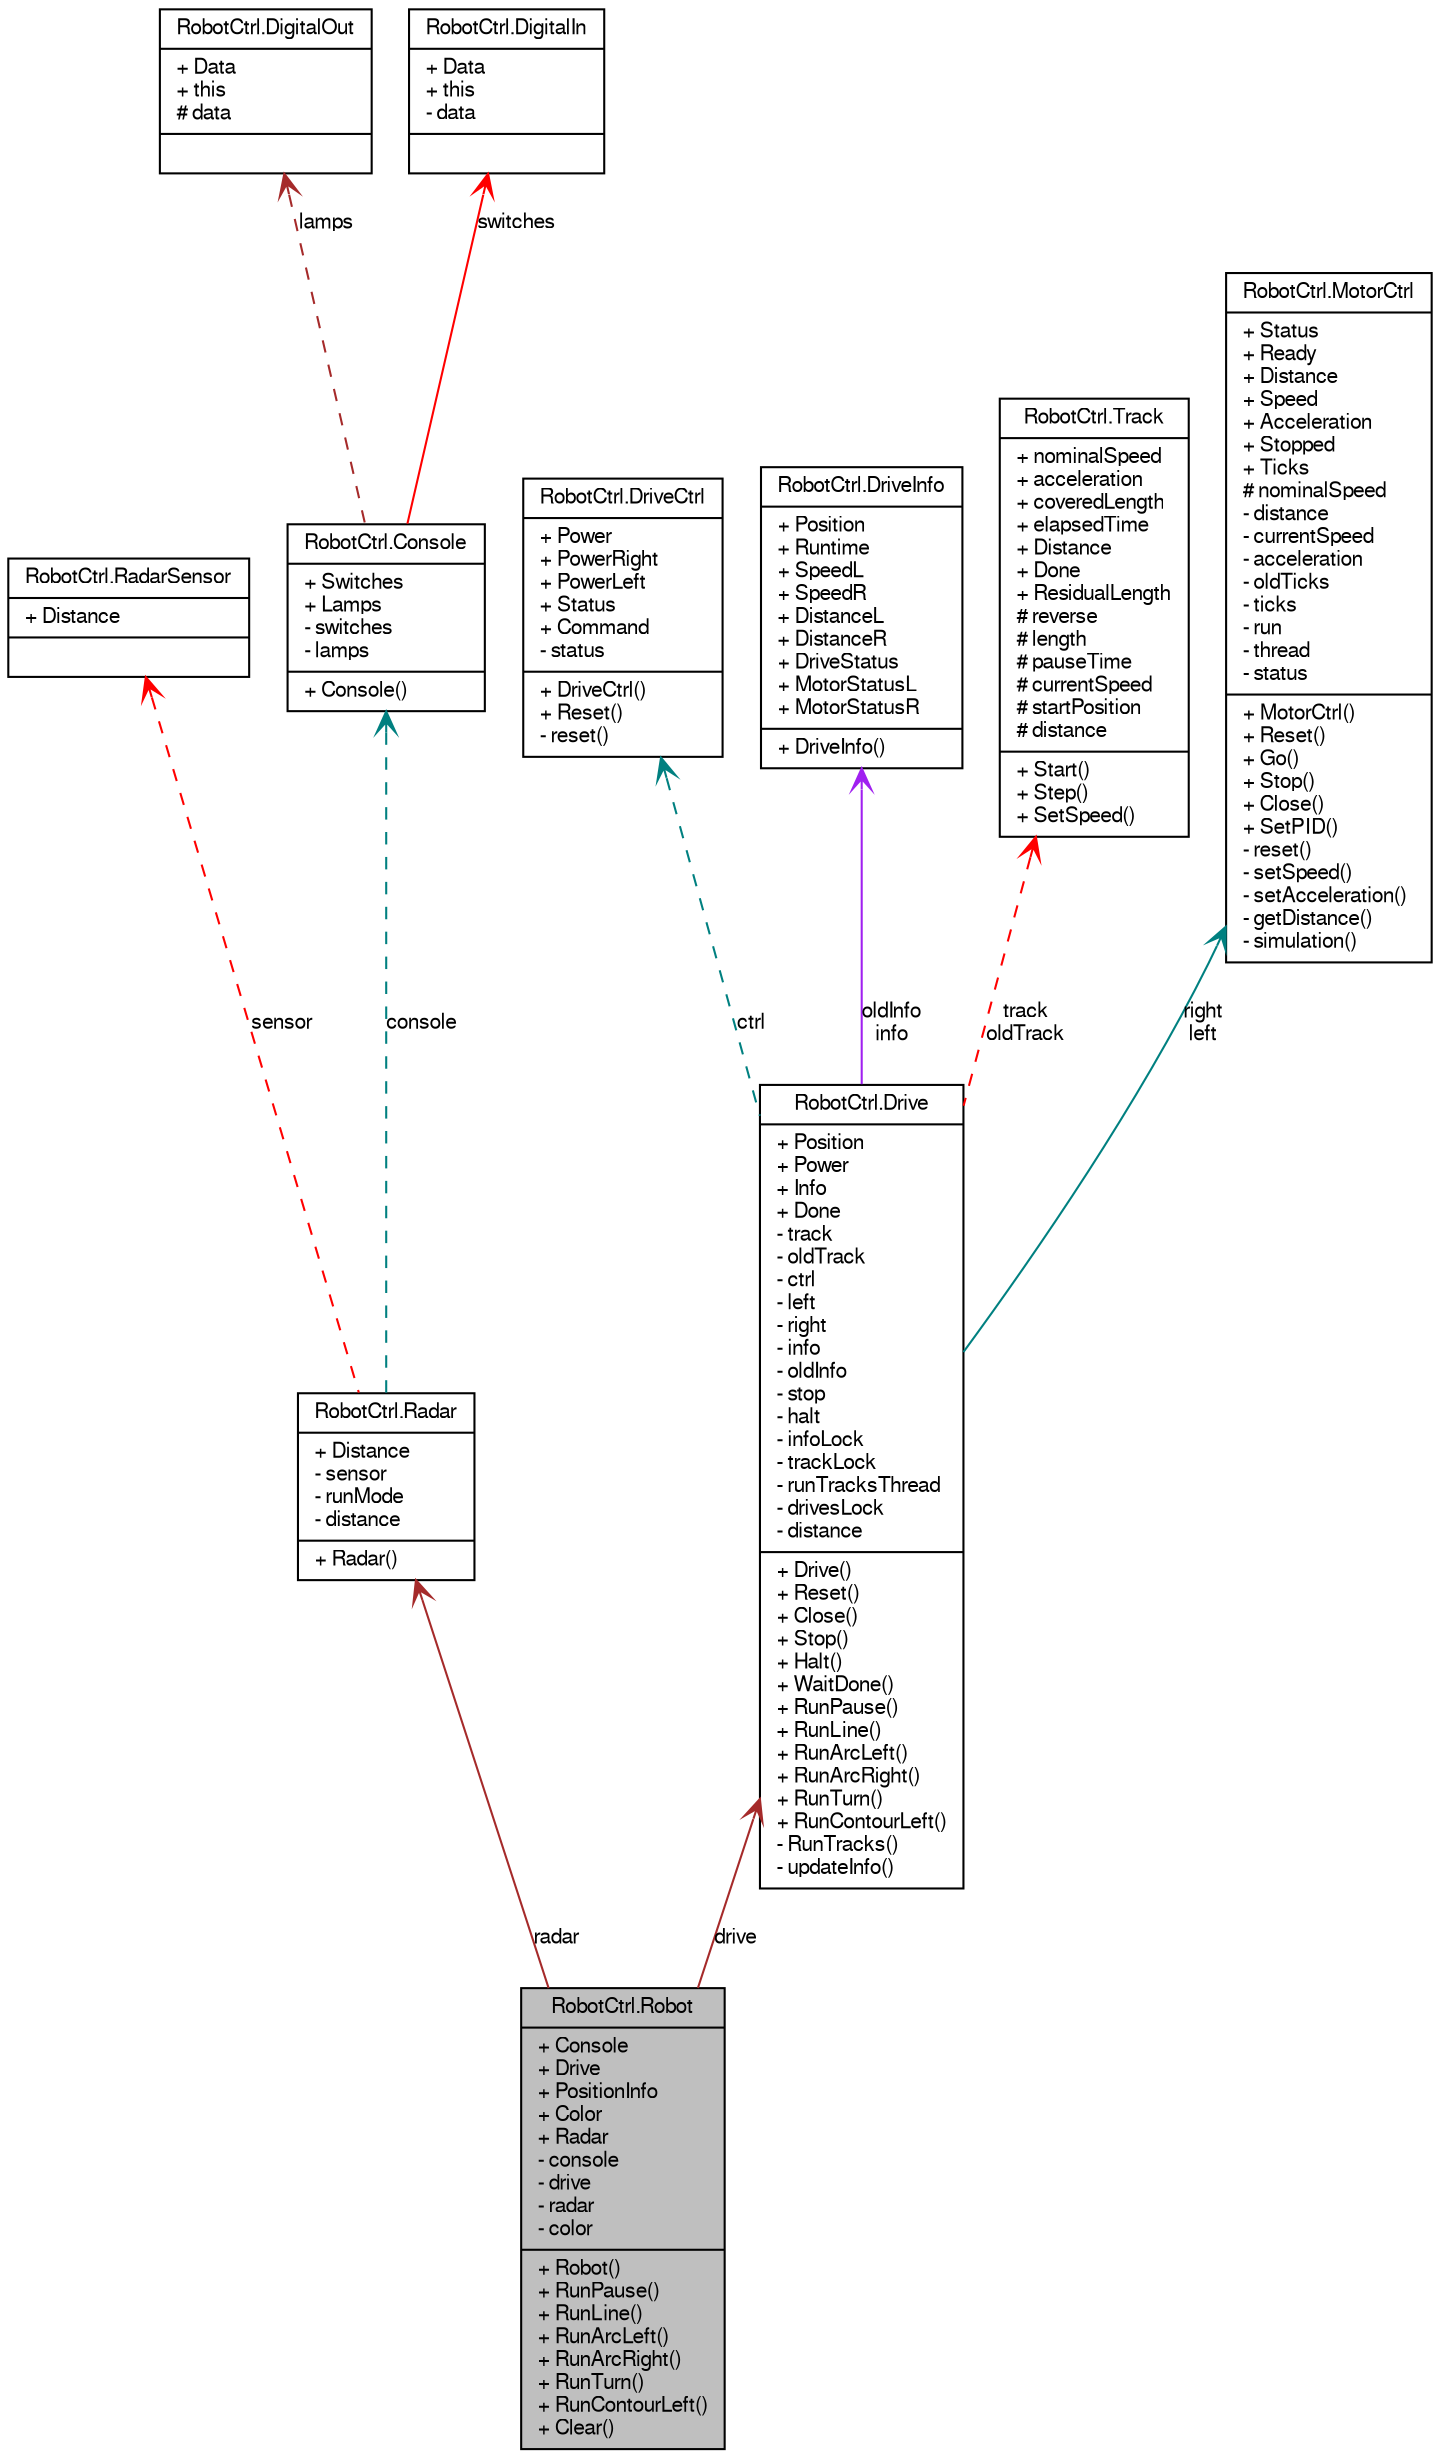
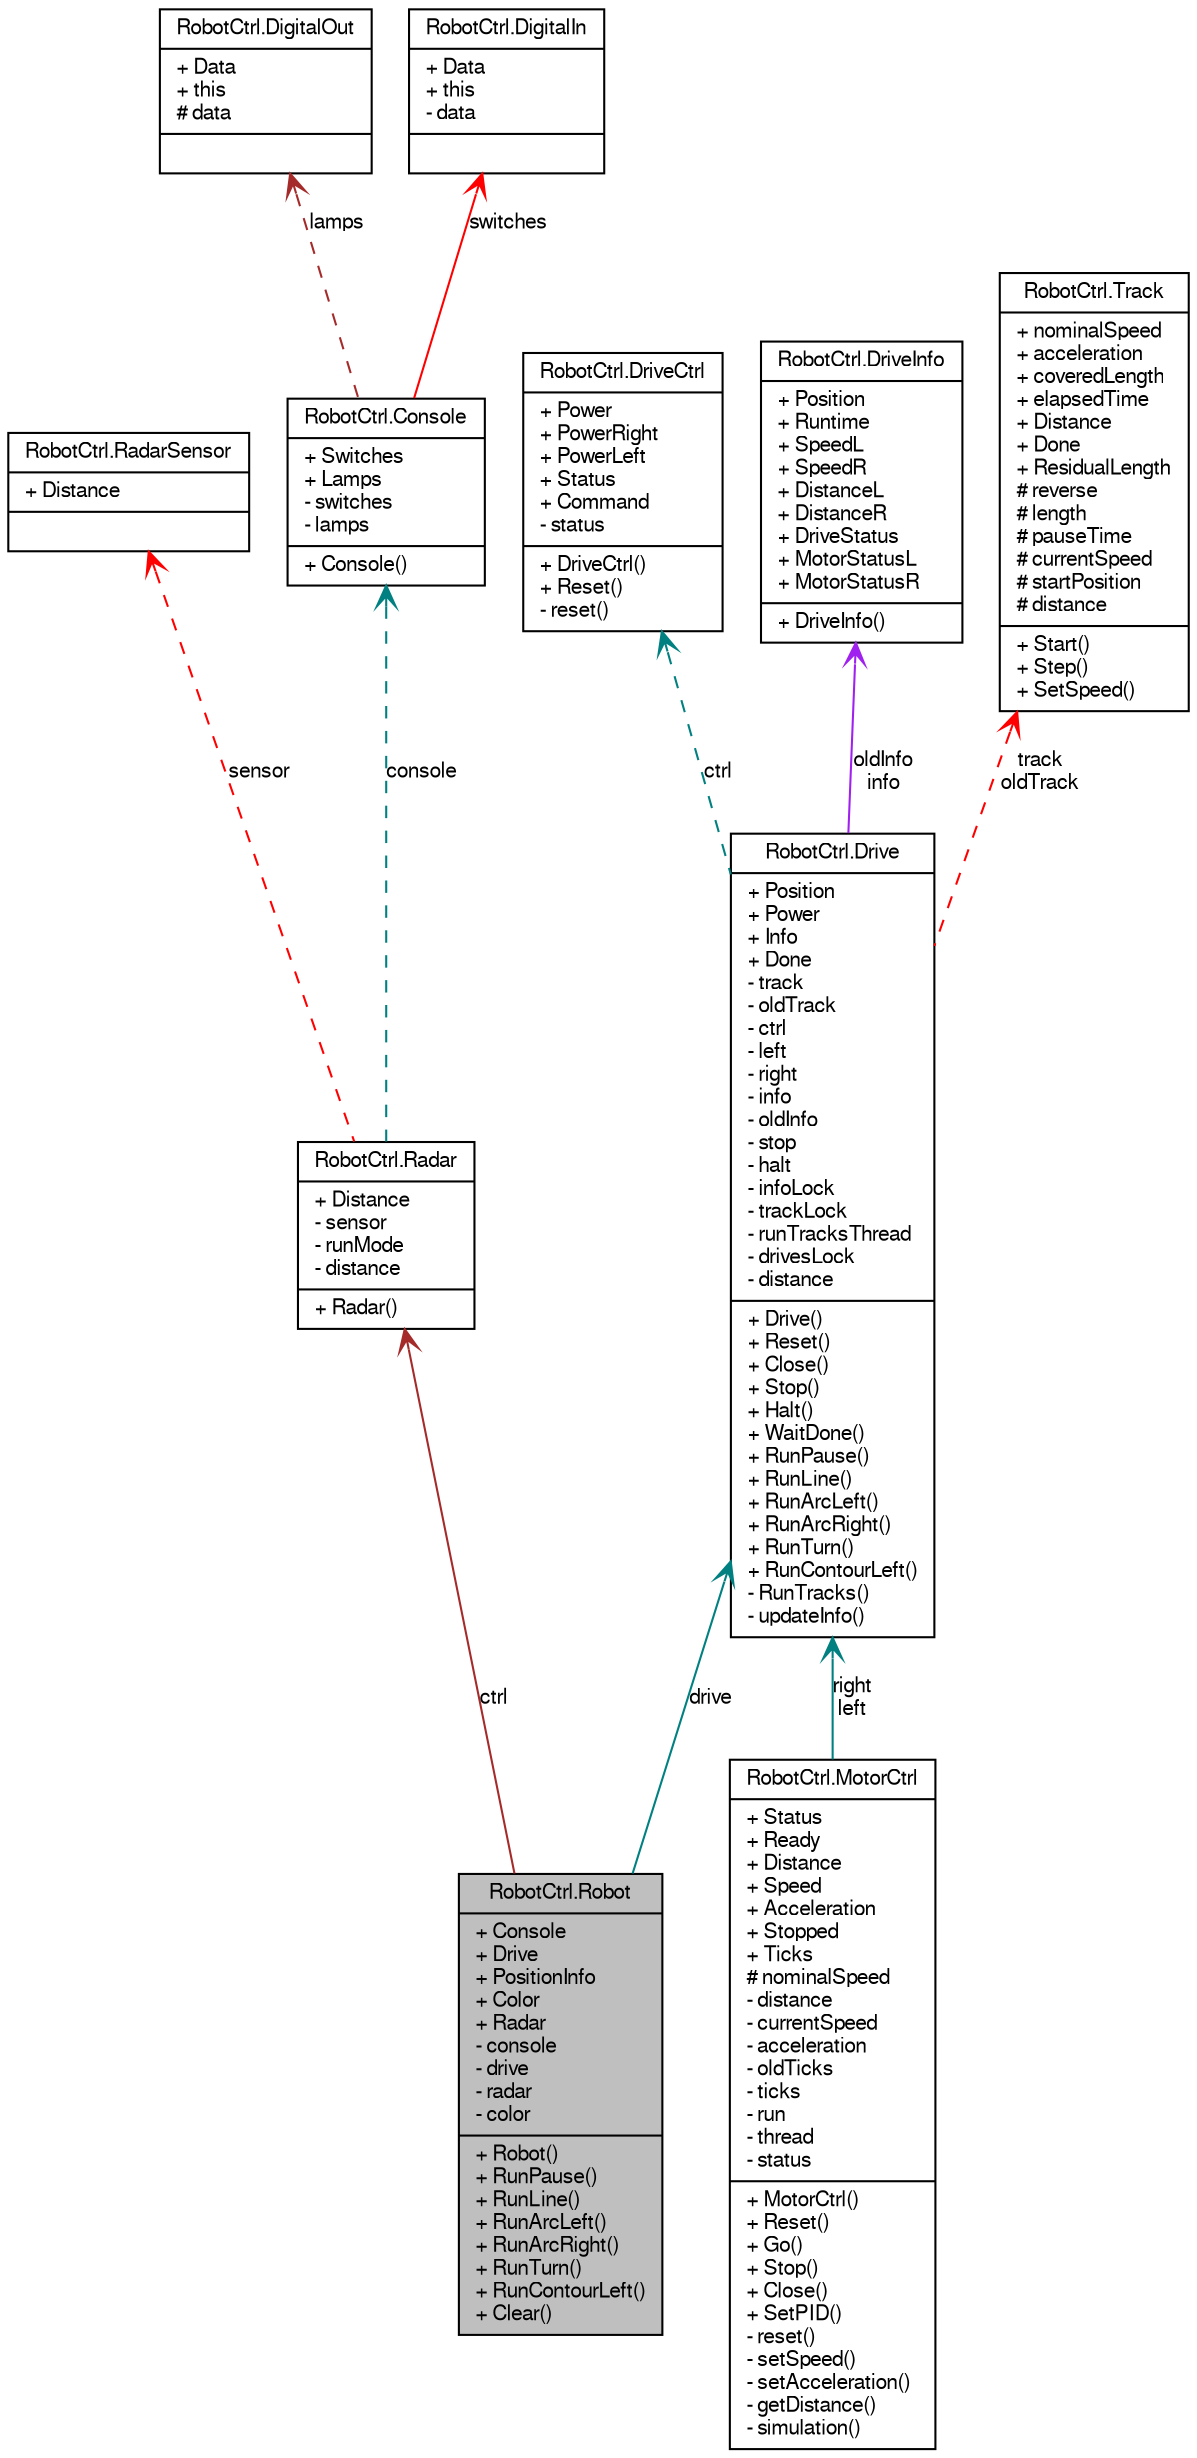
edge "RobotCtrl.Drive" -> "RobotCtrl.MotorCtrl": reversed
edge "RobotCtrl.Robot" -> "RobotCtrl.Drive": color brown -> teal
edge "RobotCtrl.Robot" -> "RobotCtrl.Radar": label "radar" -> "ctrl"
